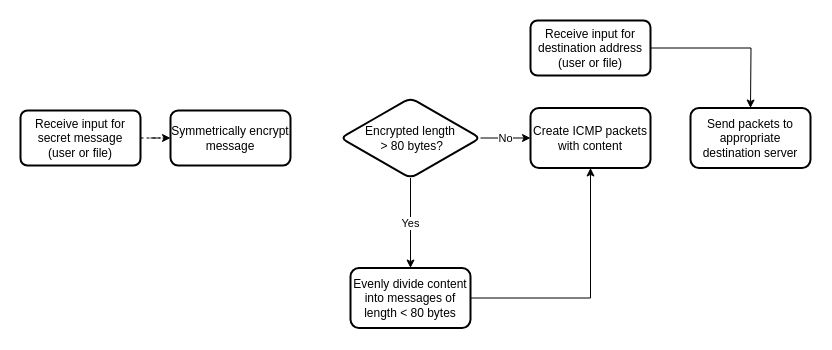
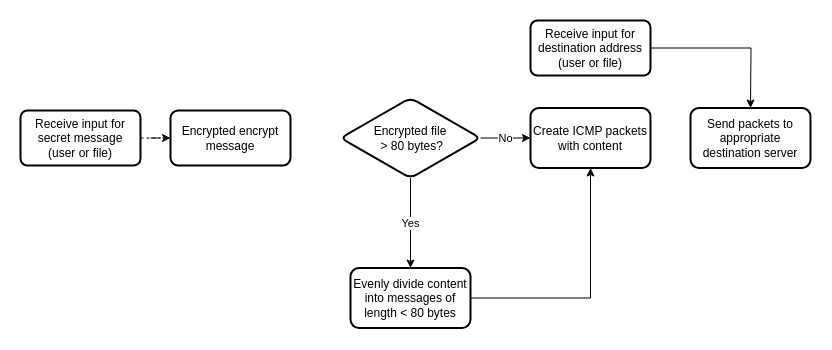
node "Symmetrically encrypt message": label "Symmetrically encrypt message" -> "Encrypted encrypt message"
node "Encrypted length > 80 bytes?": label "Encrypted length > 80 bytes?" -> "Encrypted file > 80 bytes?"
